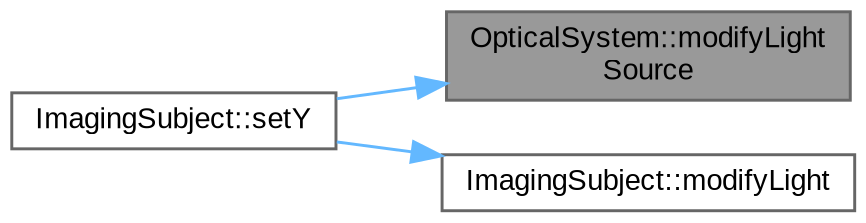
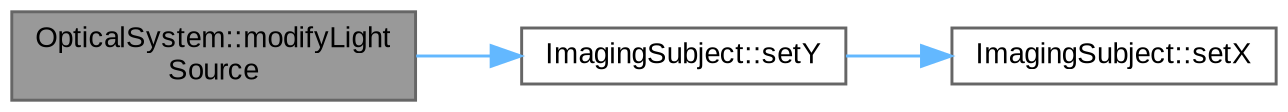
edge "ImagingSubject::setY" -> "OpticalSystem::modifyLight Source": reversed
node "ImagingSubject::modifyLight": label "ImagingSubject::modifyLight" -> "ImagingSubject::setX"
